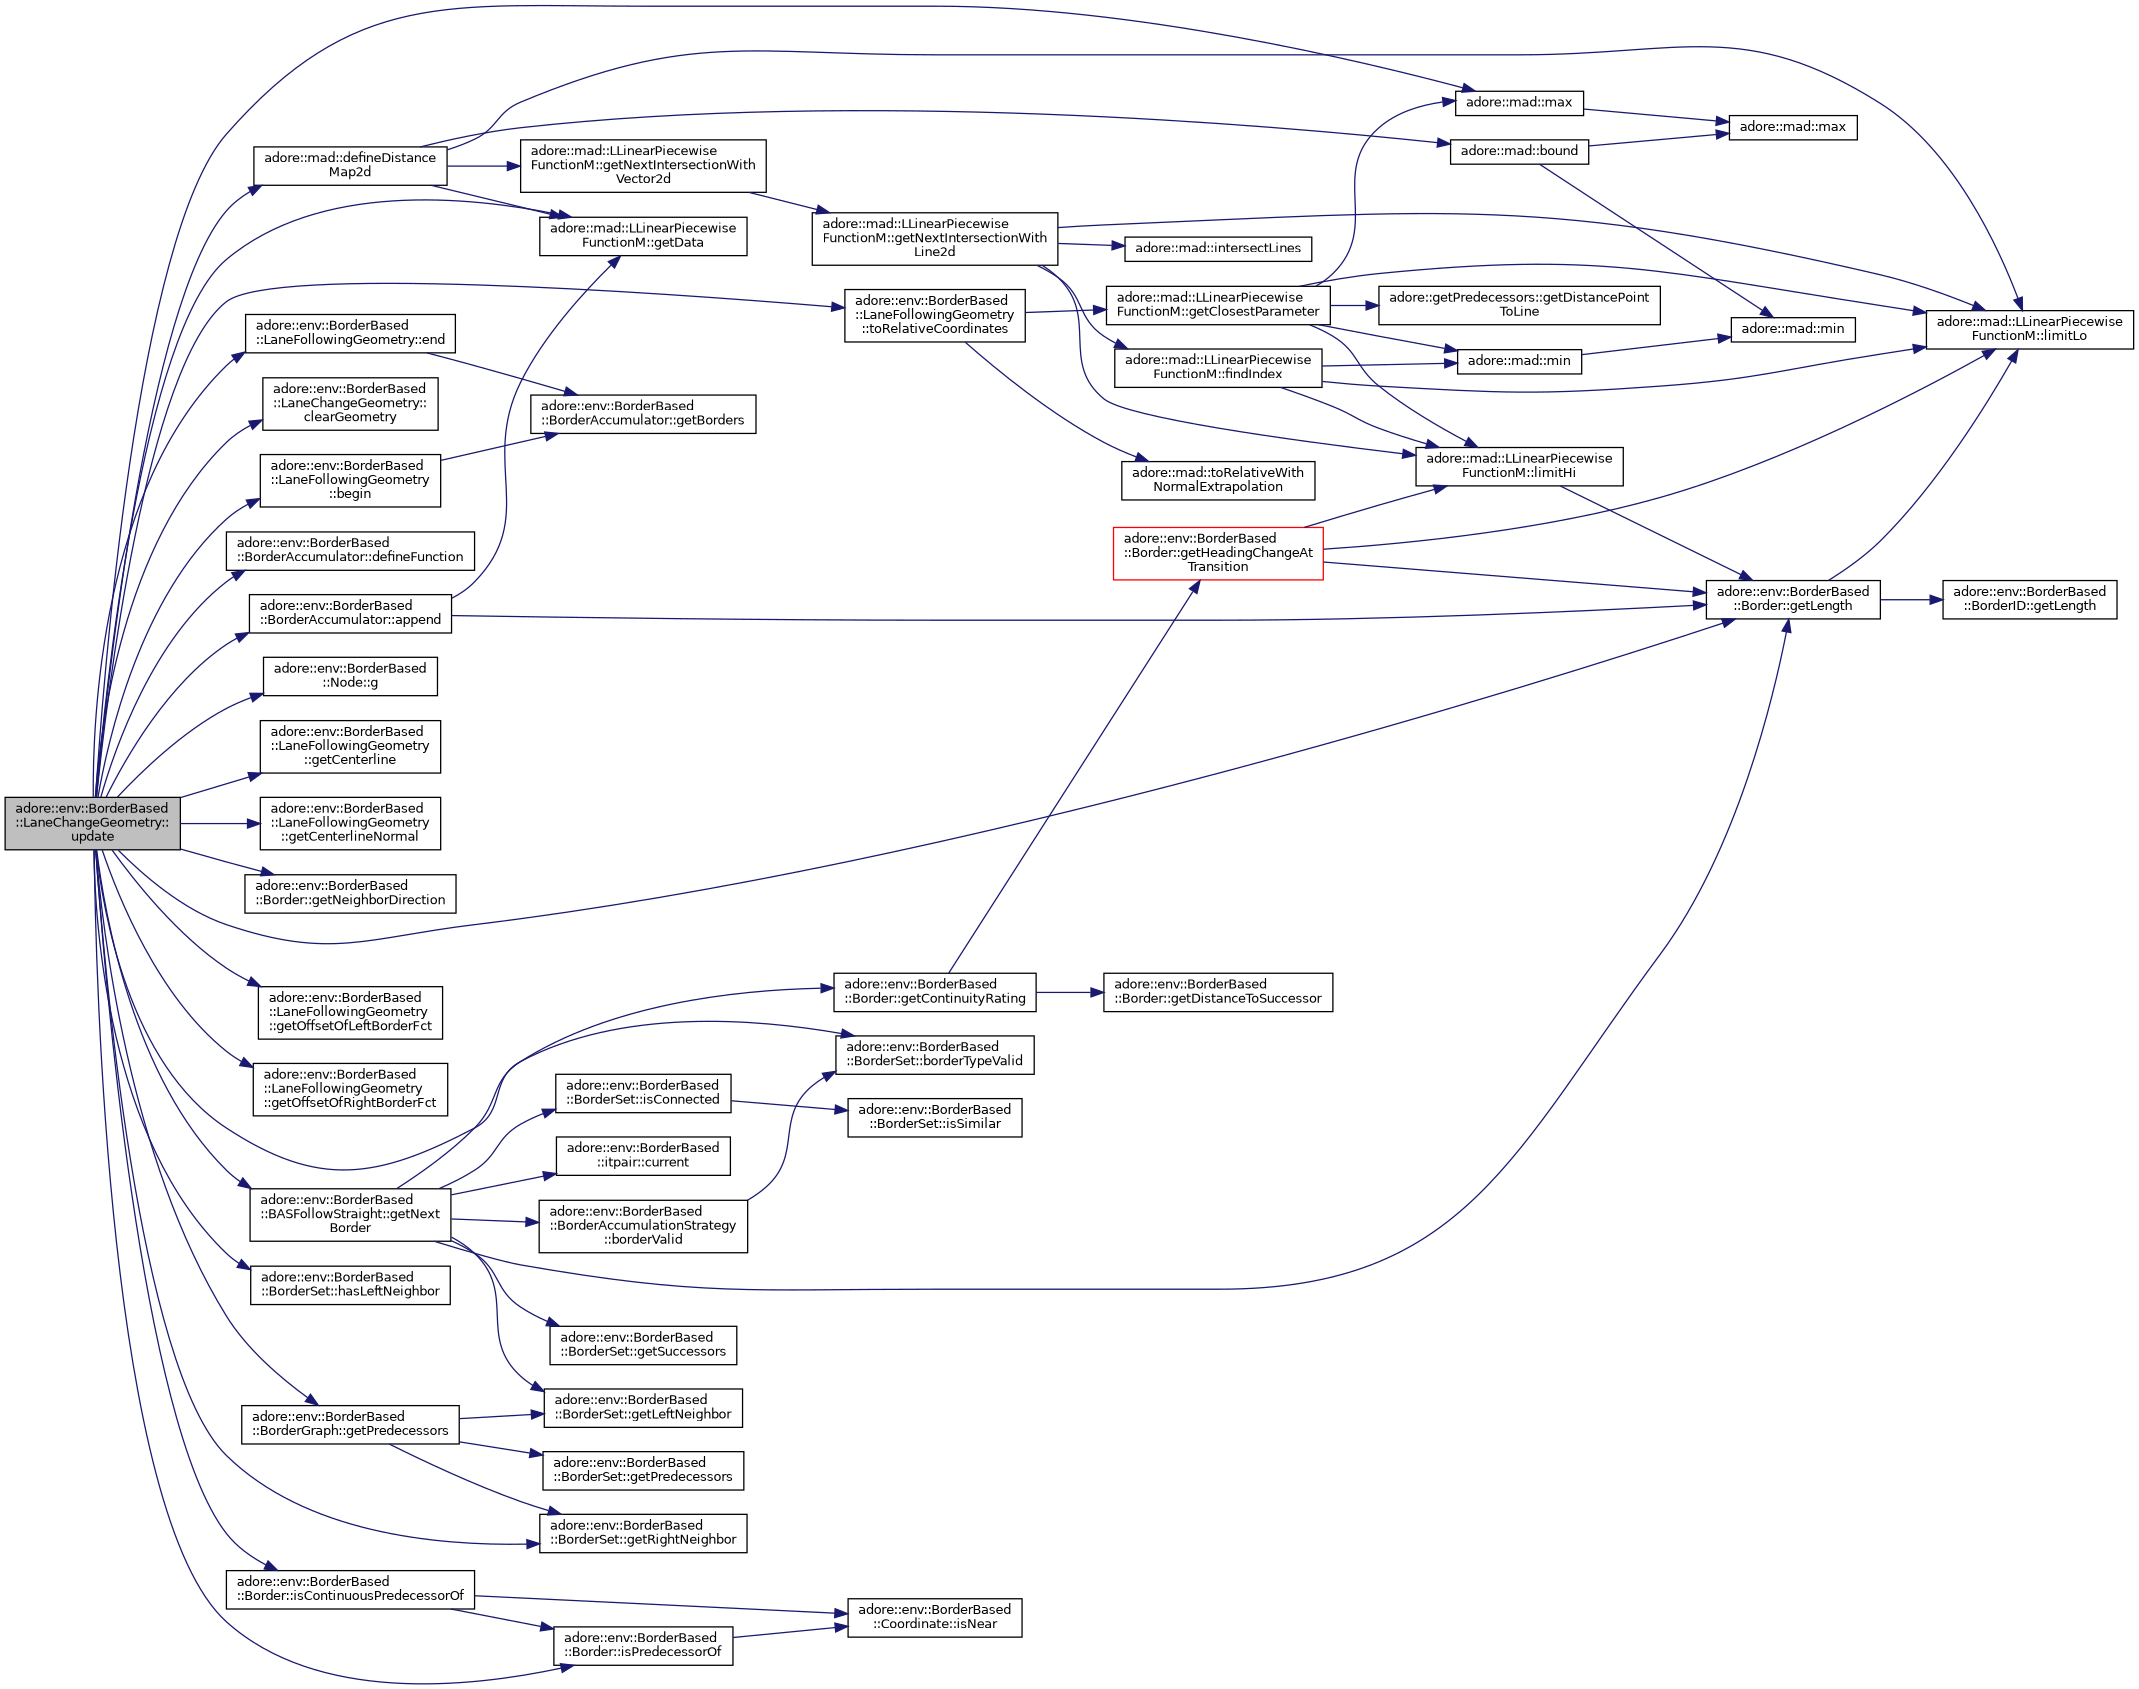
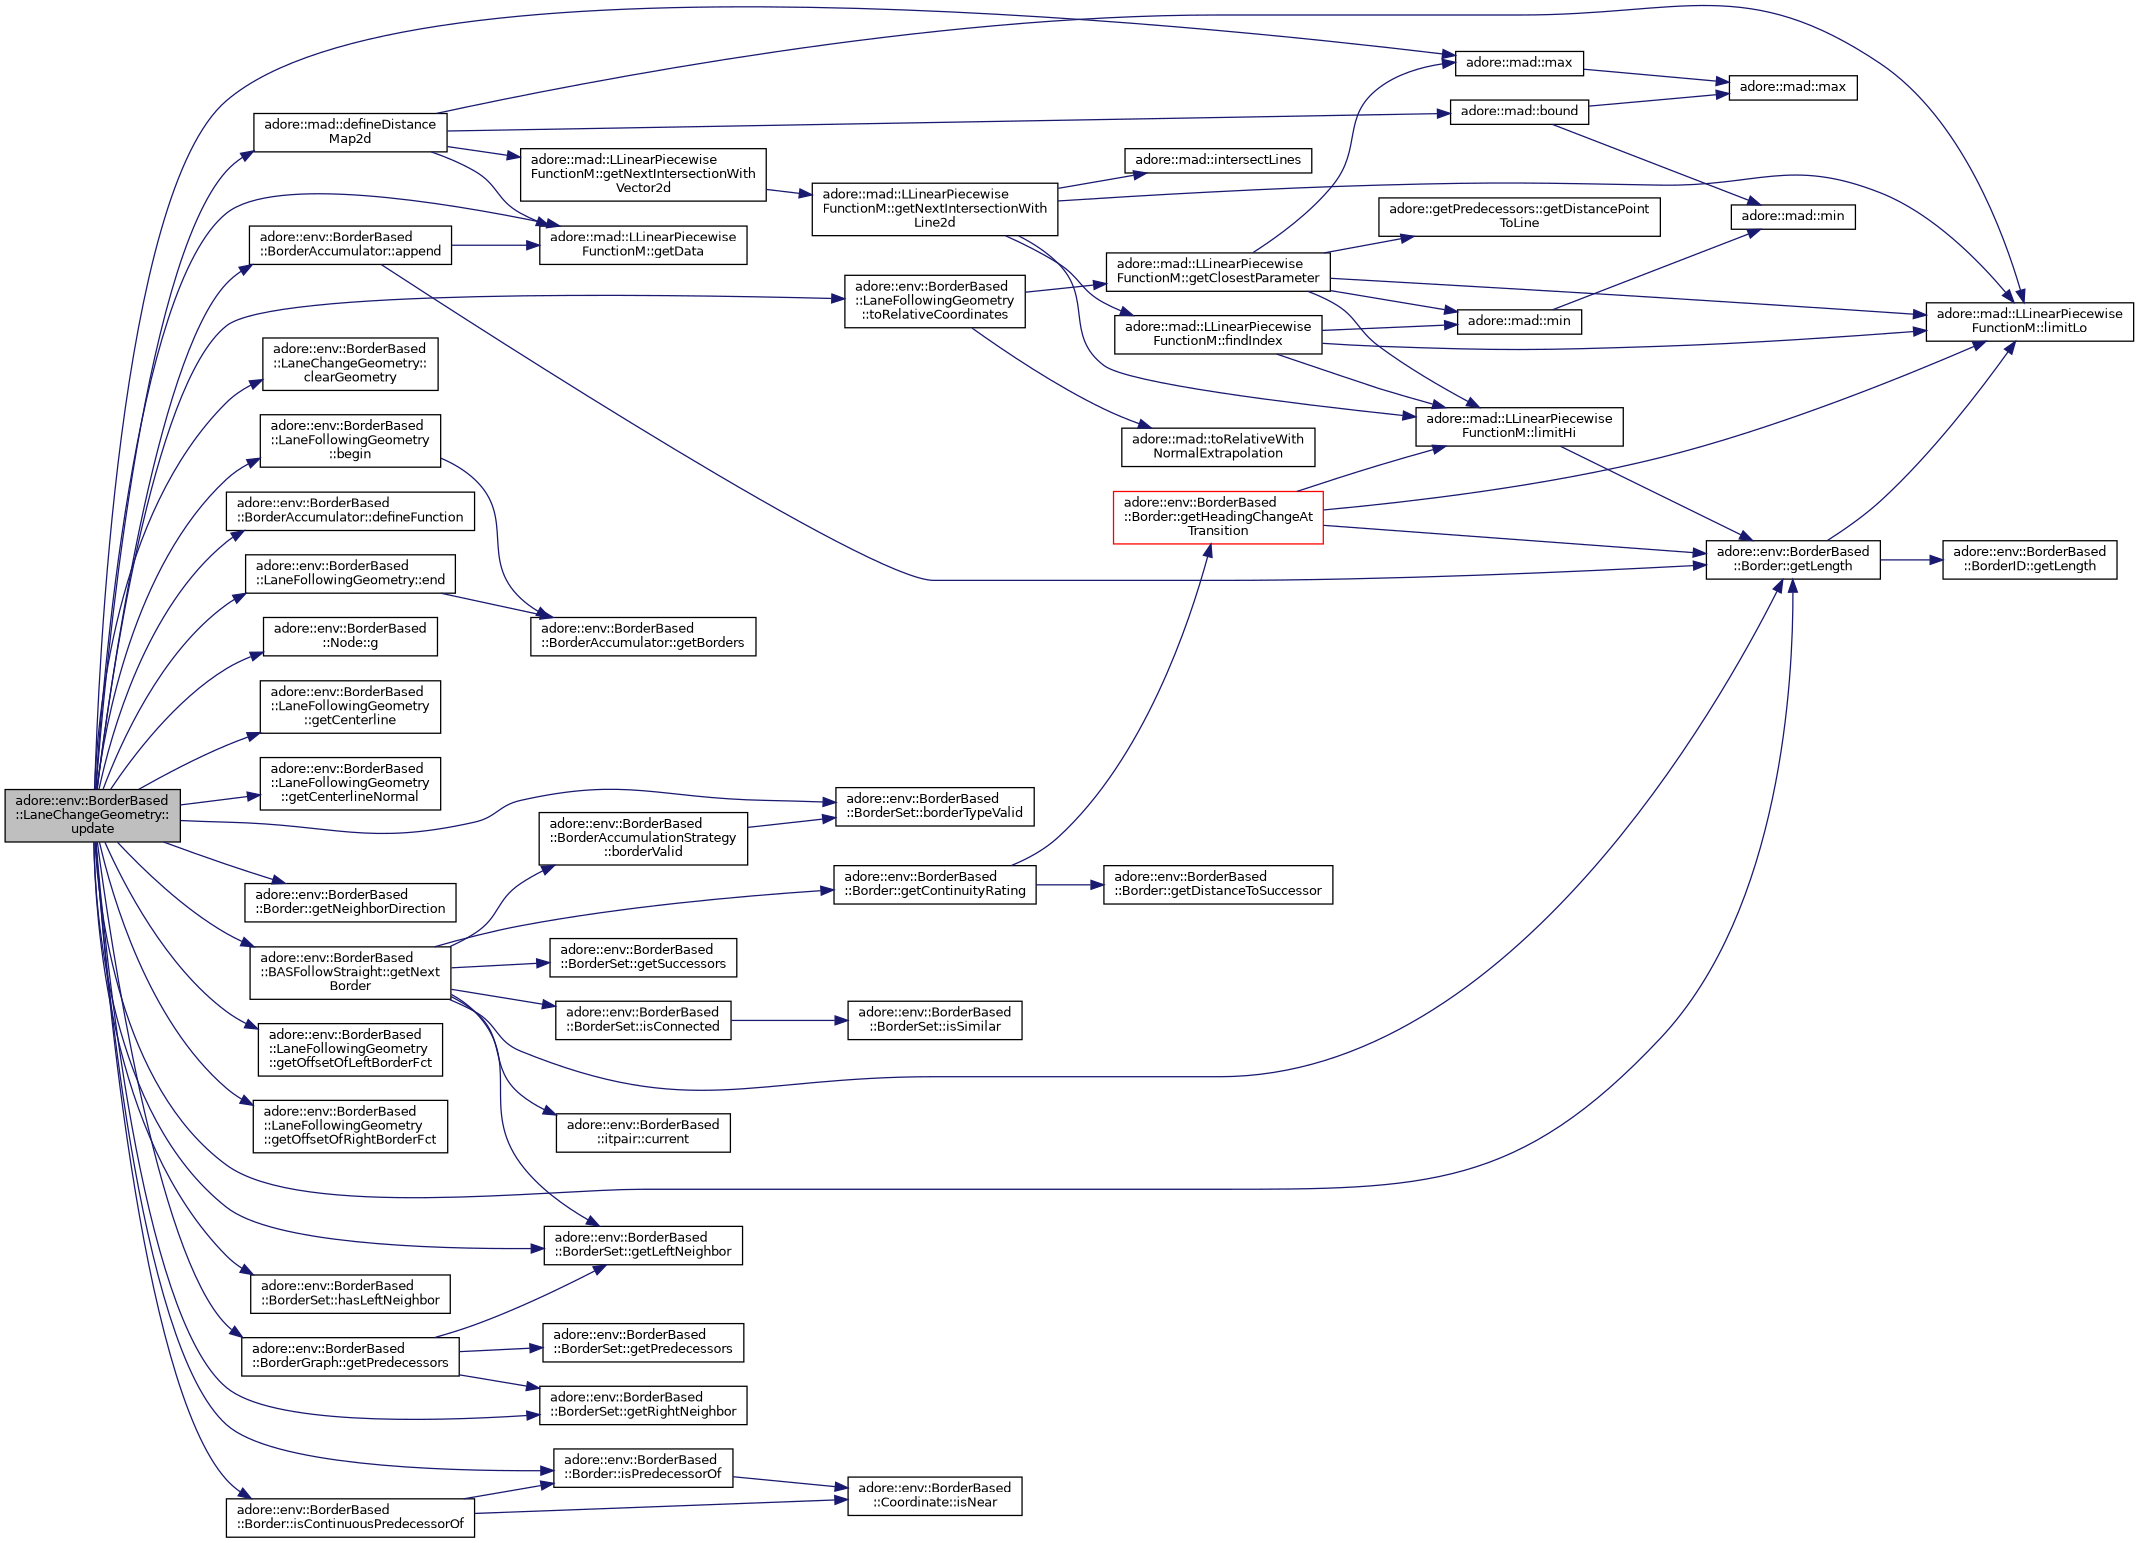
edge "adore::env::BorderBased ::LaneChangeGeometry:: update" -> "adore::env::BorderBased ::BorderSet::getLeftNeighbor": added
